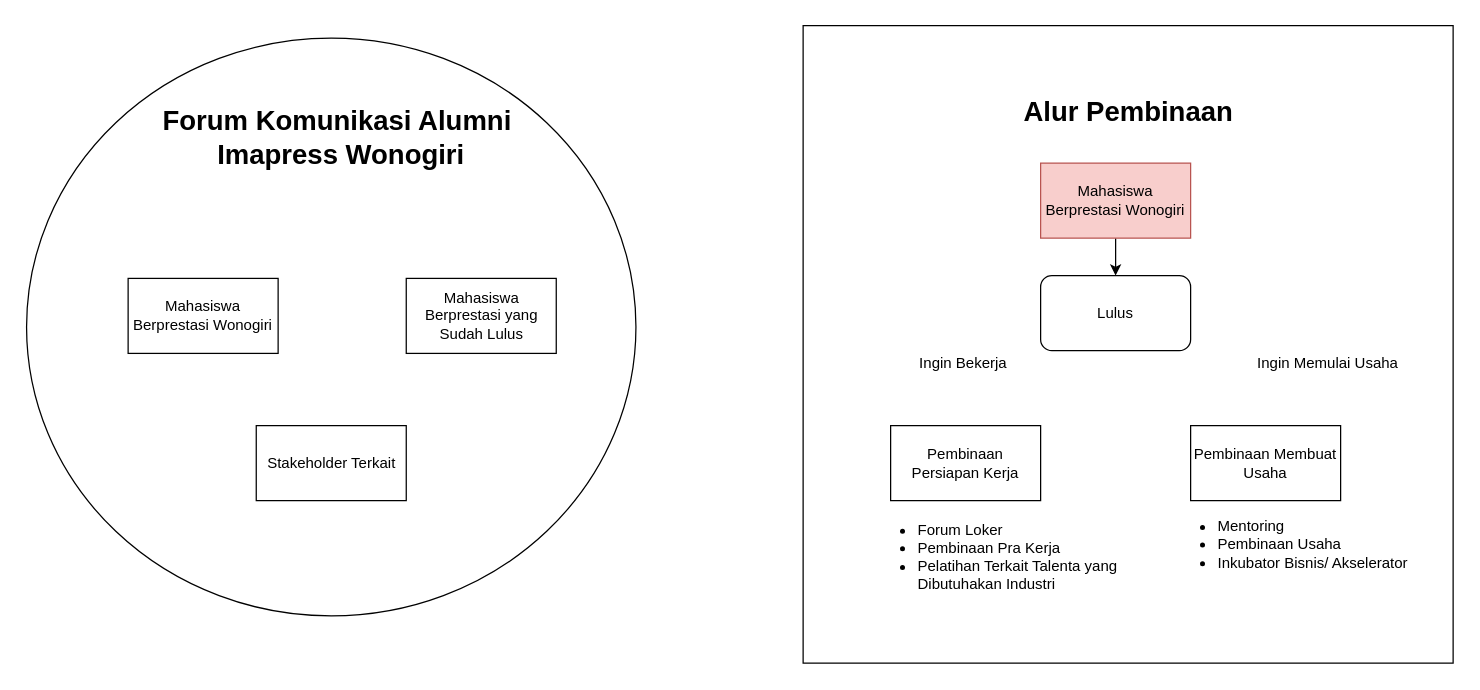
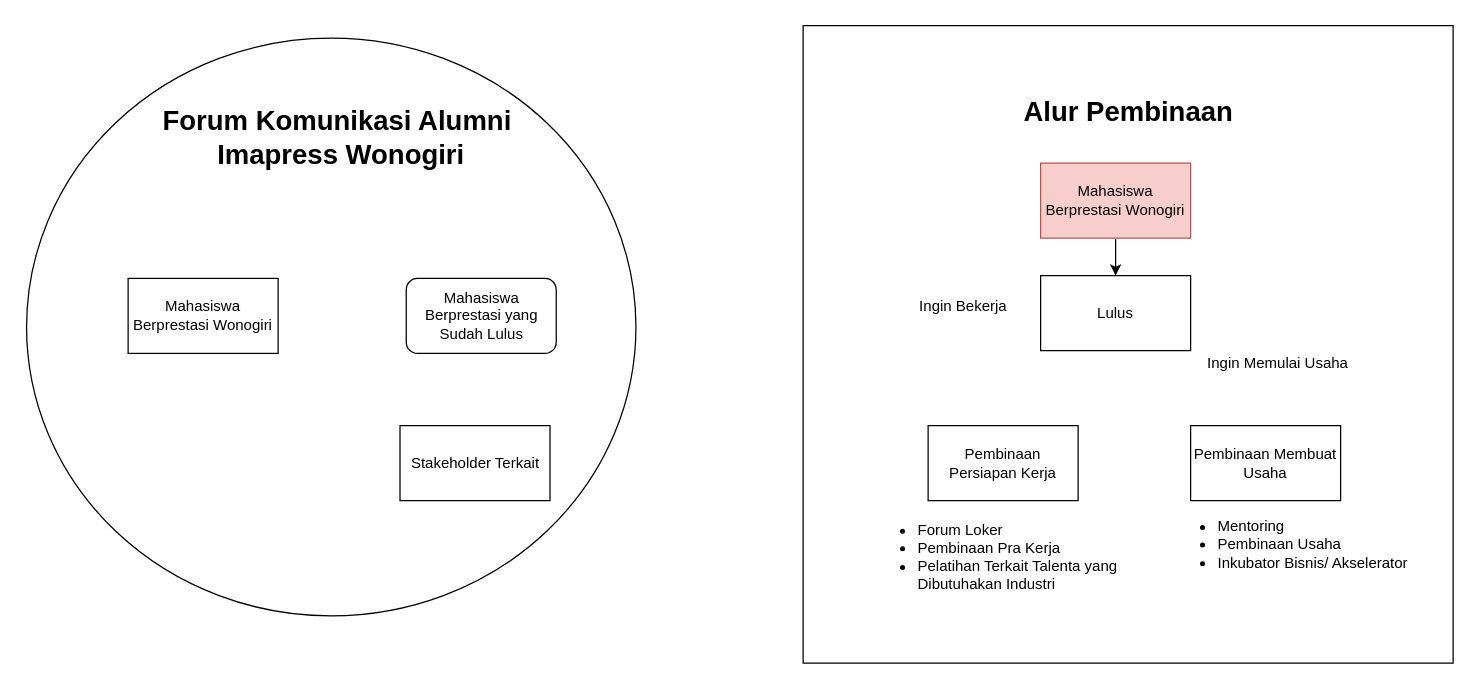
node "Lulus": shape rounded rectangle -> rectangle
node "Mahasiswa Berprestasi yang Sudah Lulus": shape rectangle -> rounded rectangle
node "Ingin Bekerja": moved (966, 363) -> (966, 307)
node "Ingin Memulai Usaha": moved (1328, 363) -> (1278, 363)
node "Stakeholder Terkait": moved (331, 463) -> (475, 463)
node "Pembinaan Persiapan Kerja": moved (966, 463) -> (1003, 463)
